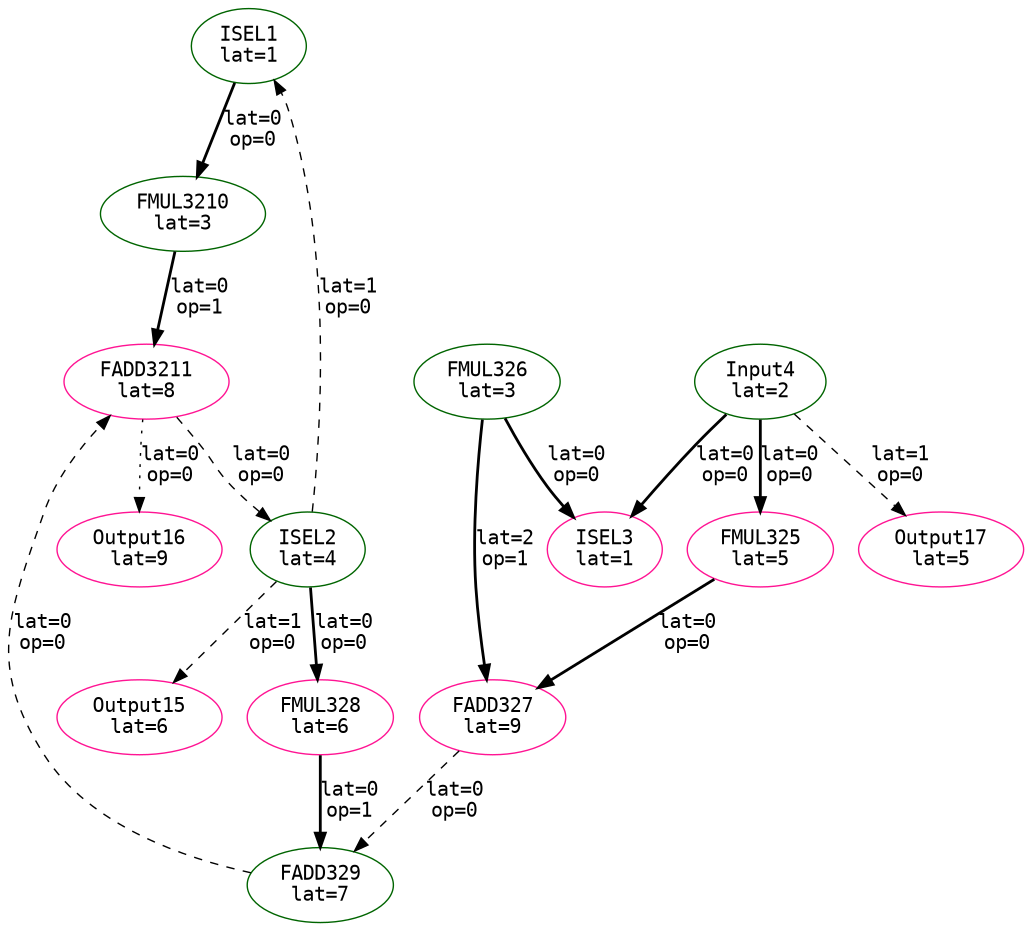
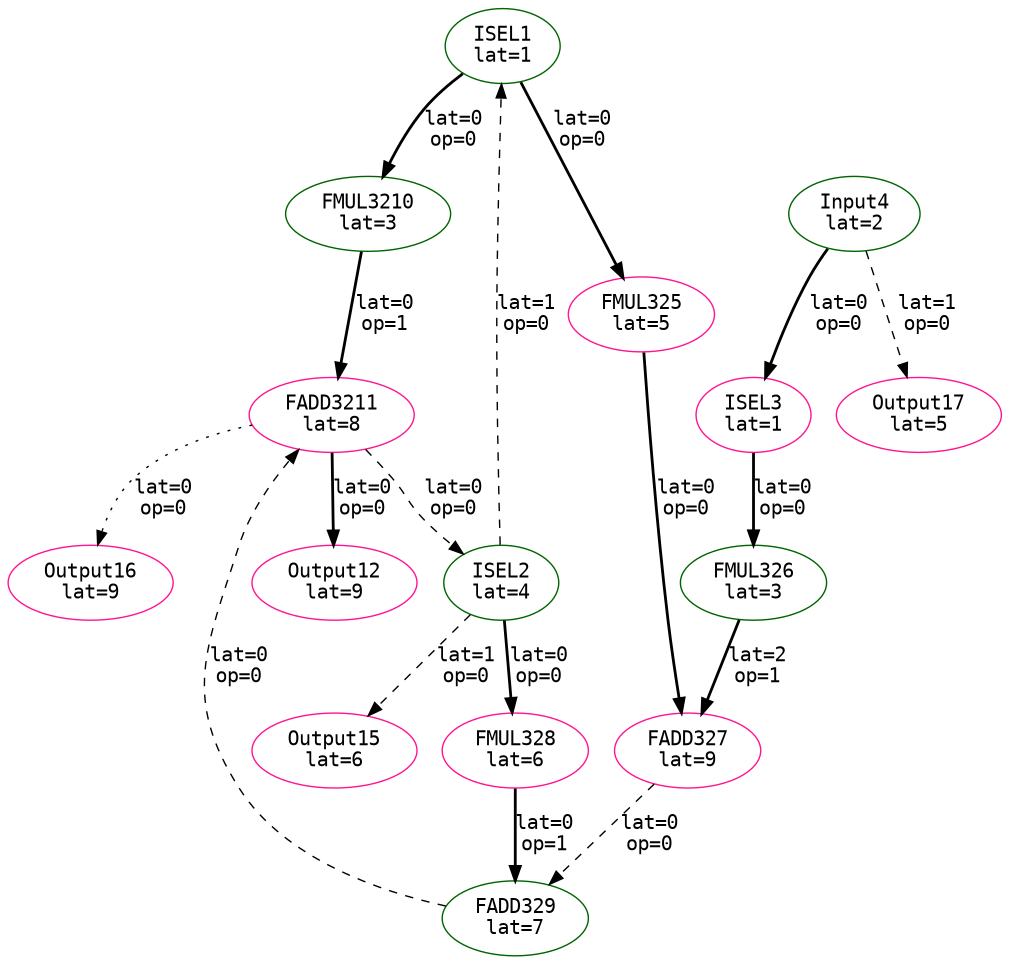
edge "Input4 lat=2" -> "FMUL325 lat=5": now "ISEL1 lat=1" -> "FMUL325 lat=5"
edge "FMUL326 lat=3" -> "ISEL3 lat=1": reversed
node "Output12 lat=9": added
